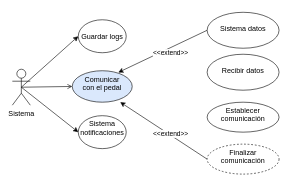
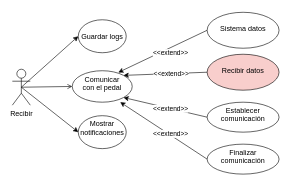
node "Recibir datos": fillcolor #ffffff -> #f8cecc
edge "Recibir datos" -> "Comunicar con el pedal": added, label "<<extend>>"
node "Comunicar con el pedal": fillcolor #dae8fc -> #ffffff
edge "Establecer comunicación" -> "Comunicar con el pedal": added, label "<<extend>>"
node "Sistema": label "Sistema" -> "Recibir"
node "Sistema notificaciones": label "Sistema notificaciones" -> "Mostrar notificaciones"
node "Finalizar comunicación": style dashed -> solid
